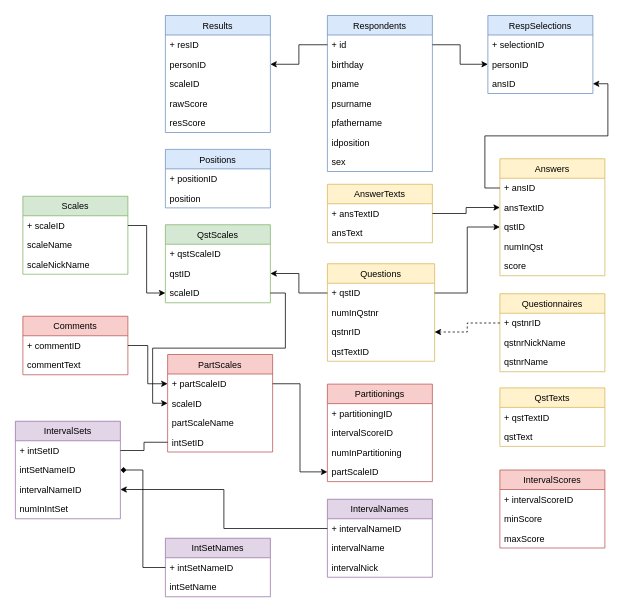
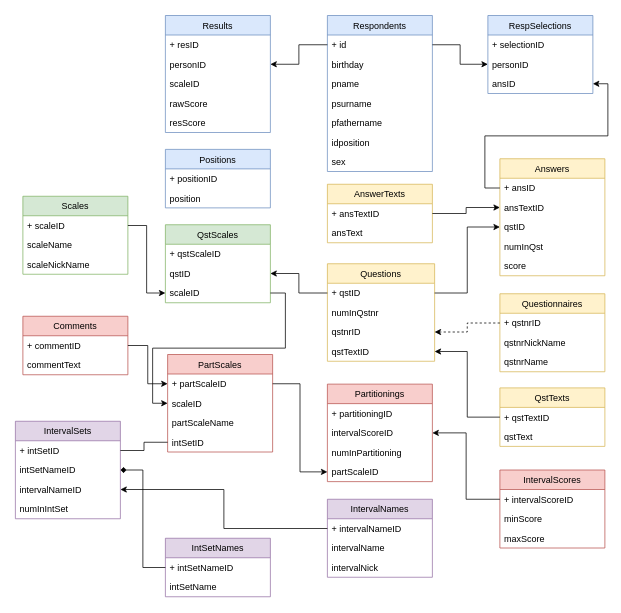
edge "+ qstTextID" -> "qstTextID": added
edge "+ intervalScoreID" -> "intervalScoreID": added
